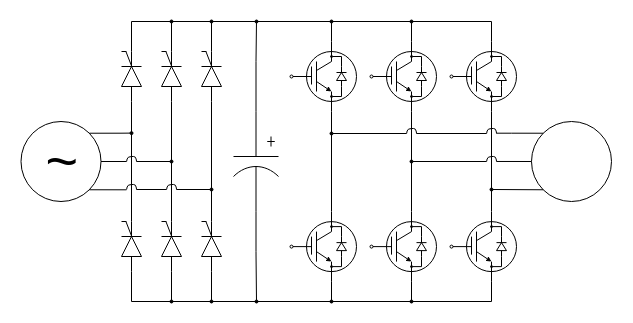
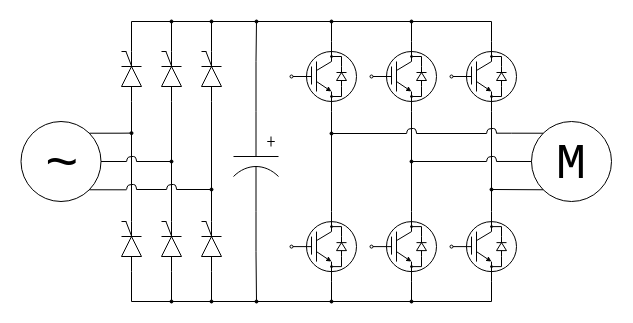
node "M": added
